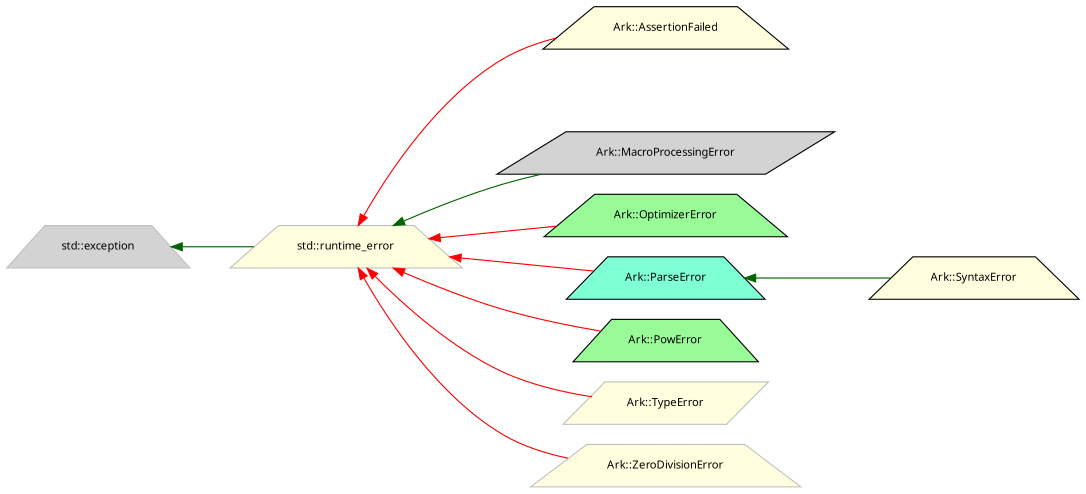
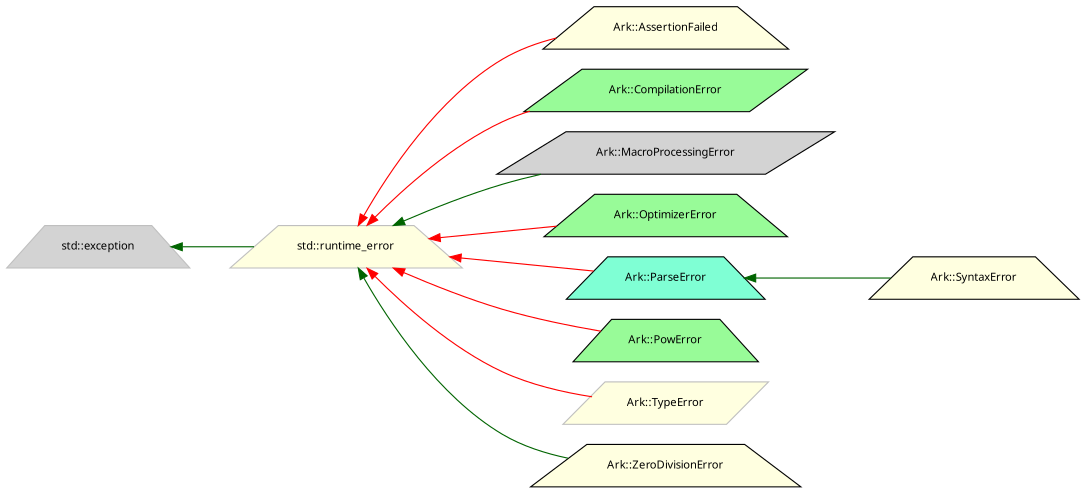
node "Ark::CompilationError": added
edge "Ark::ZeroDivisionError" -> "std::runtime_error": color red -> darkgreen
node "Ark::ZeroDivisionError": color grey75 -> black
